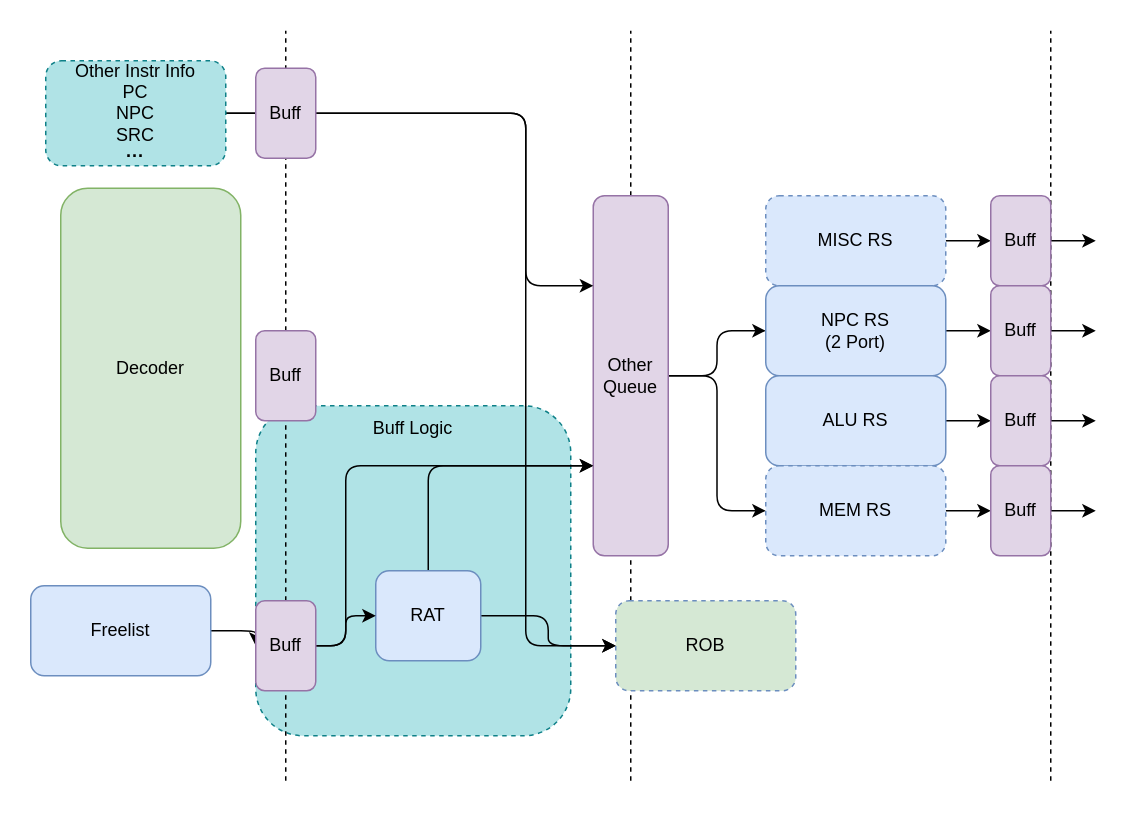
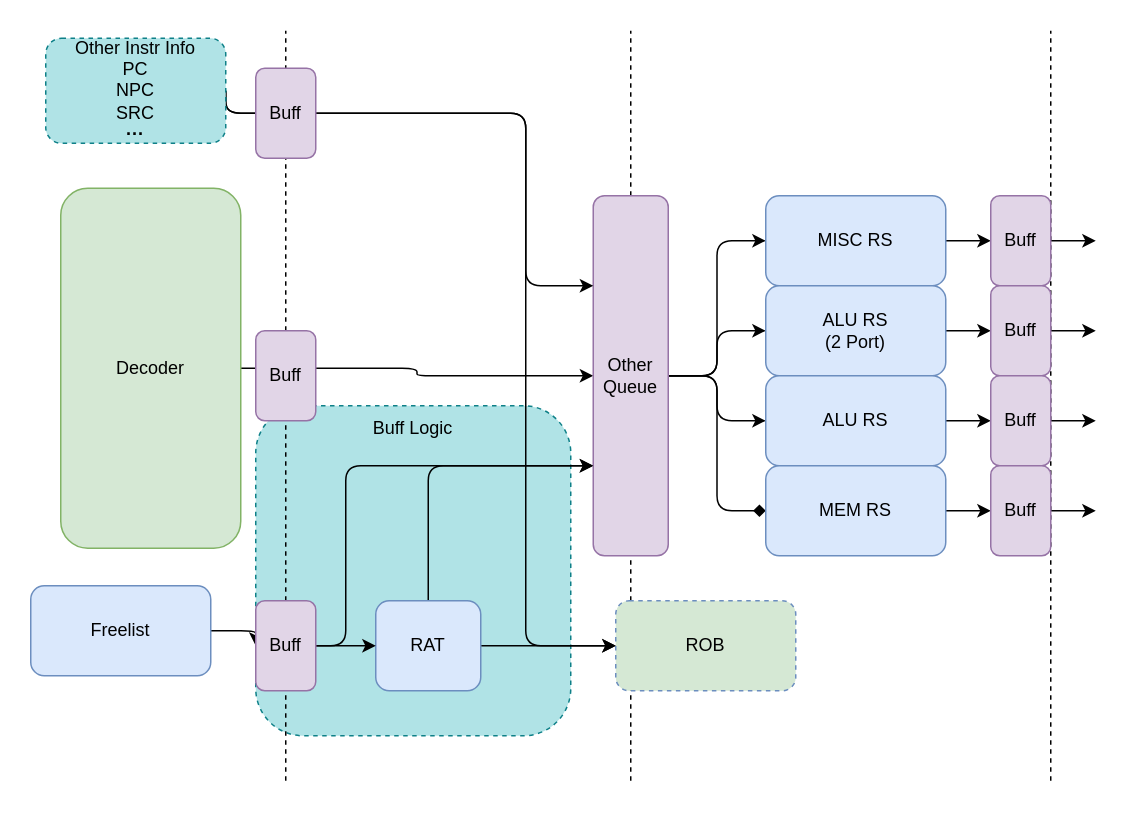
node "Other Instr Info PC NPC SRC ···": moved (136, 113) -> (136, 91)
node "MISC RS": style dashed -> solid
edge "Other Queue" -> "MISC RS": added
node "NPC RS (2 Port)": label "NPC RS (2 Port)" -> "ALU RS (2 Port)"
edge "Decoder" -> "Other Queue": added
edge "Other Queue" -> "ALU RS": added
edge "Other Queue" -> "MEM RS": arrowhead classic -> diamond
node "MEM RS": style dashed -> solid
node "RAT": moved (428, 616) -> (428, 646)
